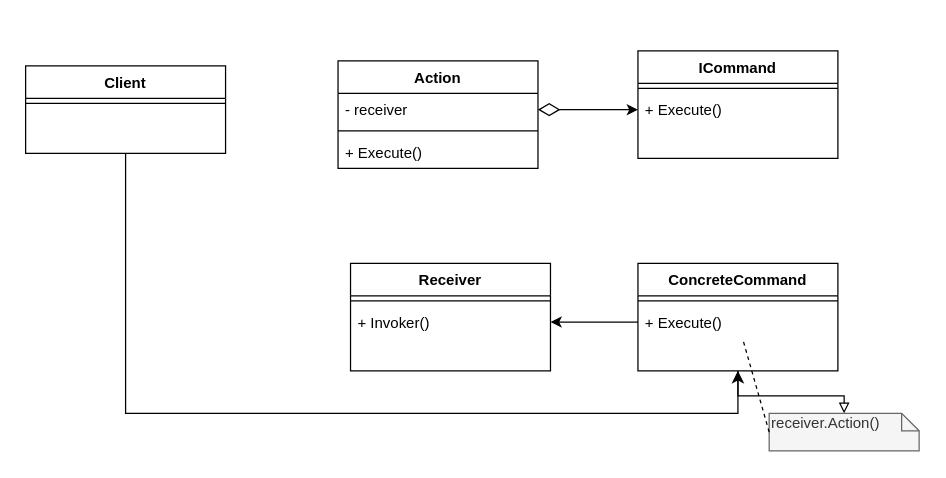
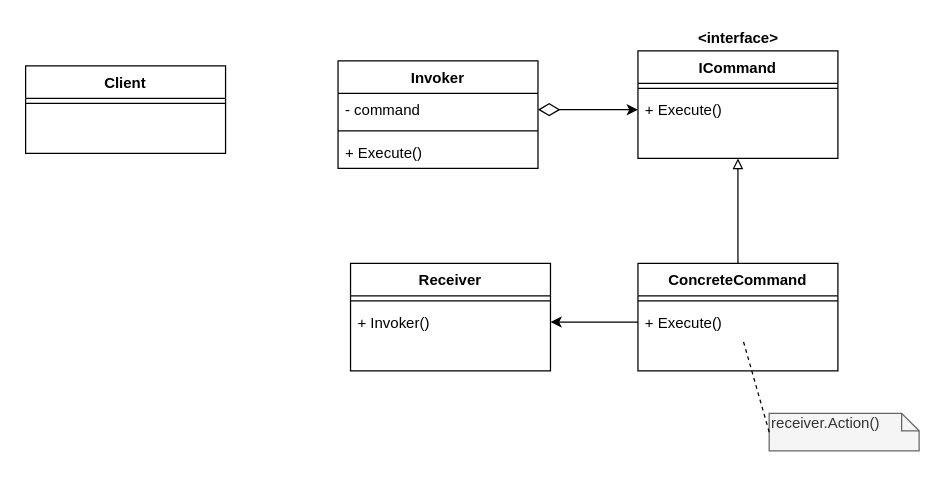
node "<interface>": added
node "Action": label "Action" -> "Invoker"
node "- receiver": label "- receiver" -> "- command"
edge "ConcreteCommand" -> "receiver.Action()": now "ConcreteCommand" -> "ICommand"
edge "Client" -> "ConcreteCommand": removed
